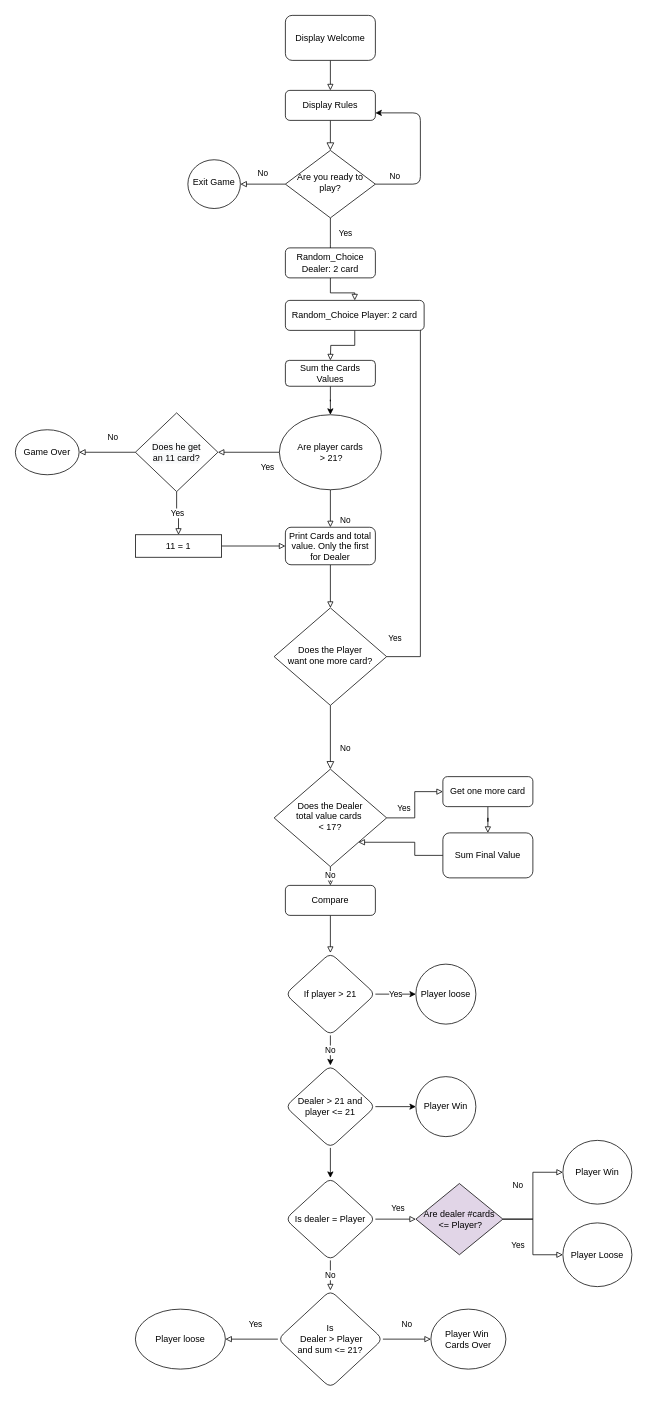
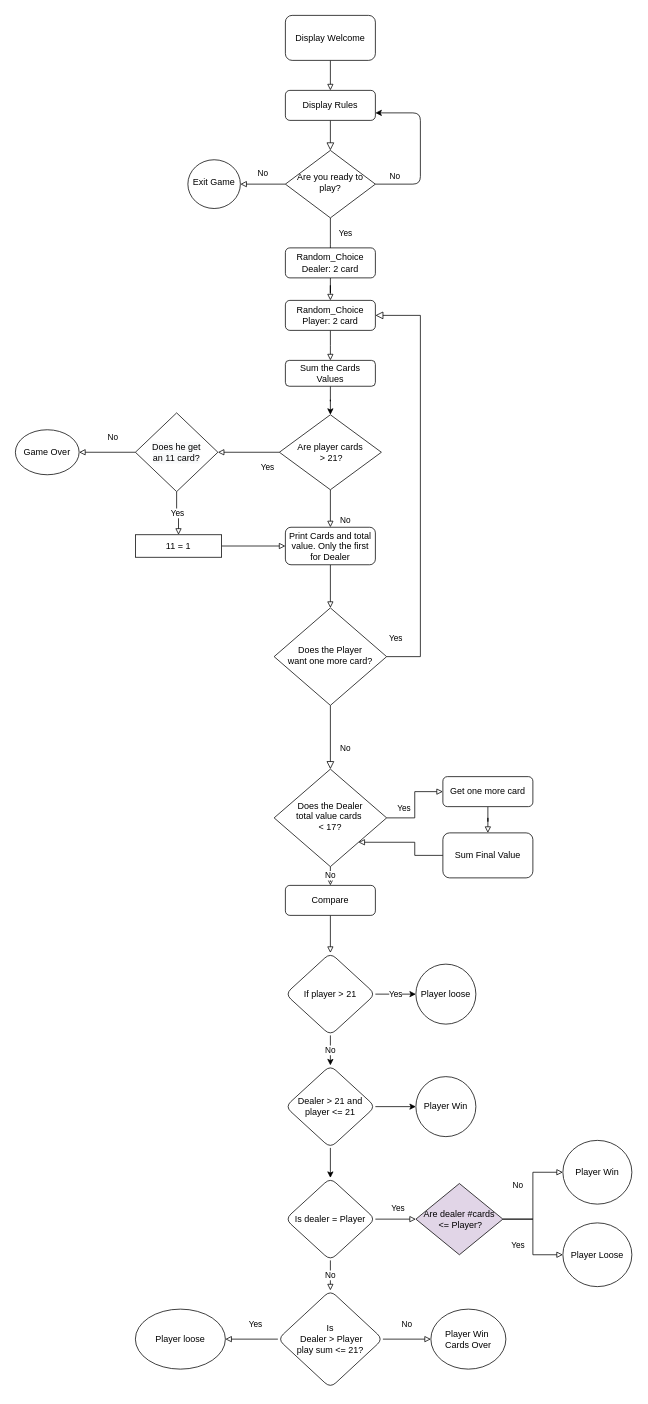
node "Random_Choice Player: 2 card": size 139x30 -> 90x30
node "Are player cards > 21?": shape ellipse -> diamond
node "Is Dealer > Player and sum <= 21?": label "Is Dealer > Player and sum <= 21?" -> "Is Dealer > Player play sum <= 21?"
